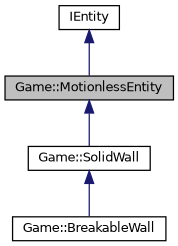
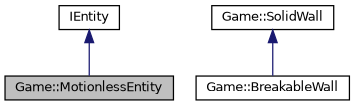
edge "Game::SolidWall" -> "Game::MotionlessEntity": removed
